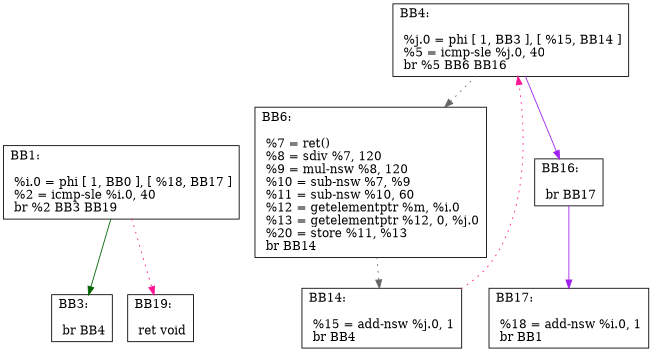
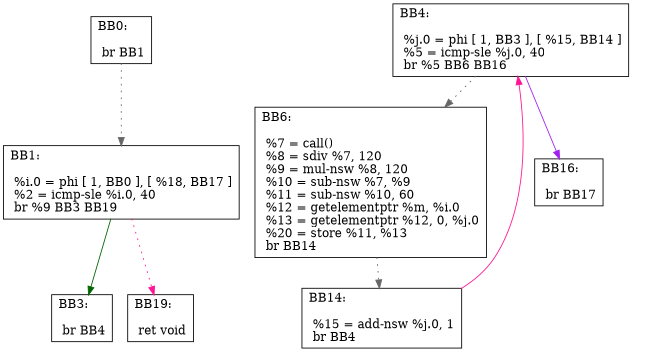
node "BB0:": added
node "BB6:": text "%7 = ret()" -> "%7 = call()"
edge "BB14:" -> "BB4:": style dotted -> solid
node "BB1:": text "br %2 BB3 BB19" -> "br %9 BB3 BB19"
node "BB17:": removed
